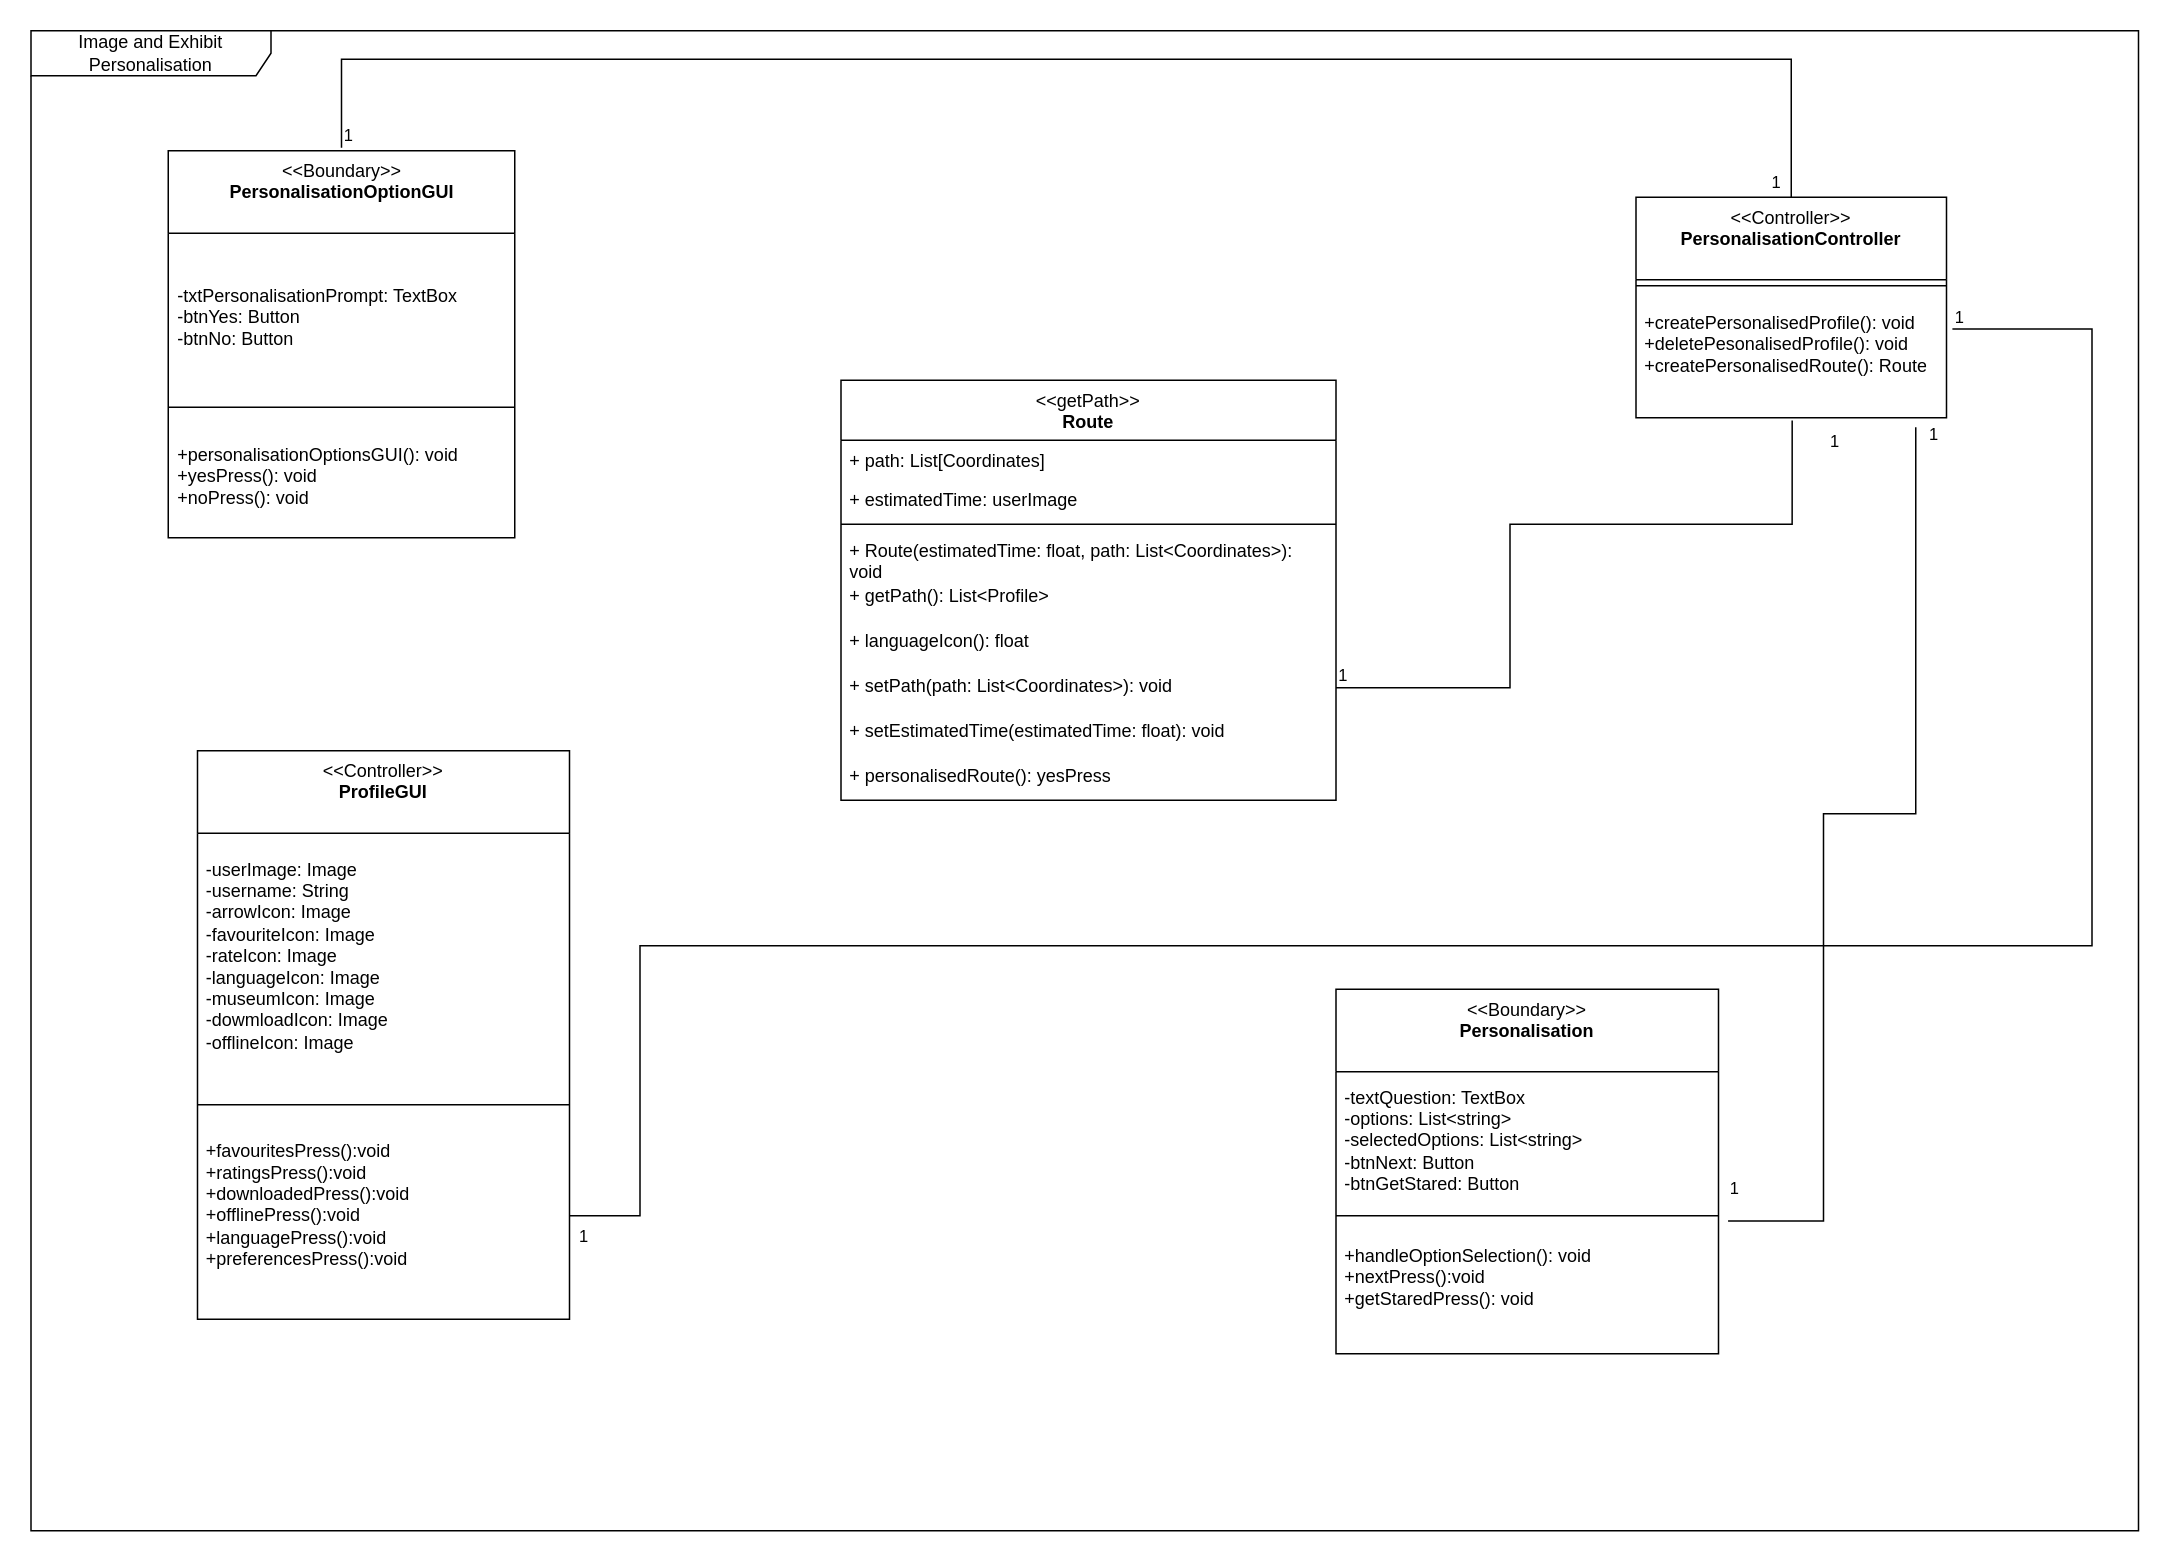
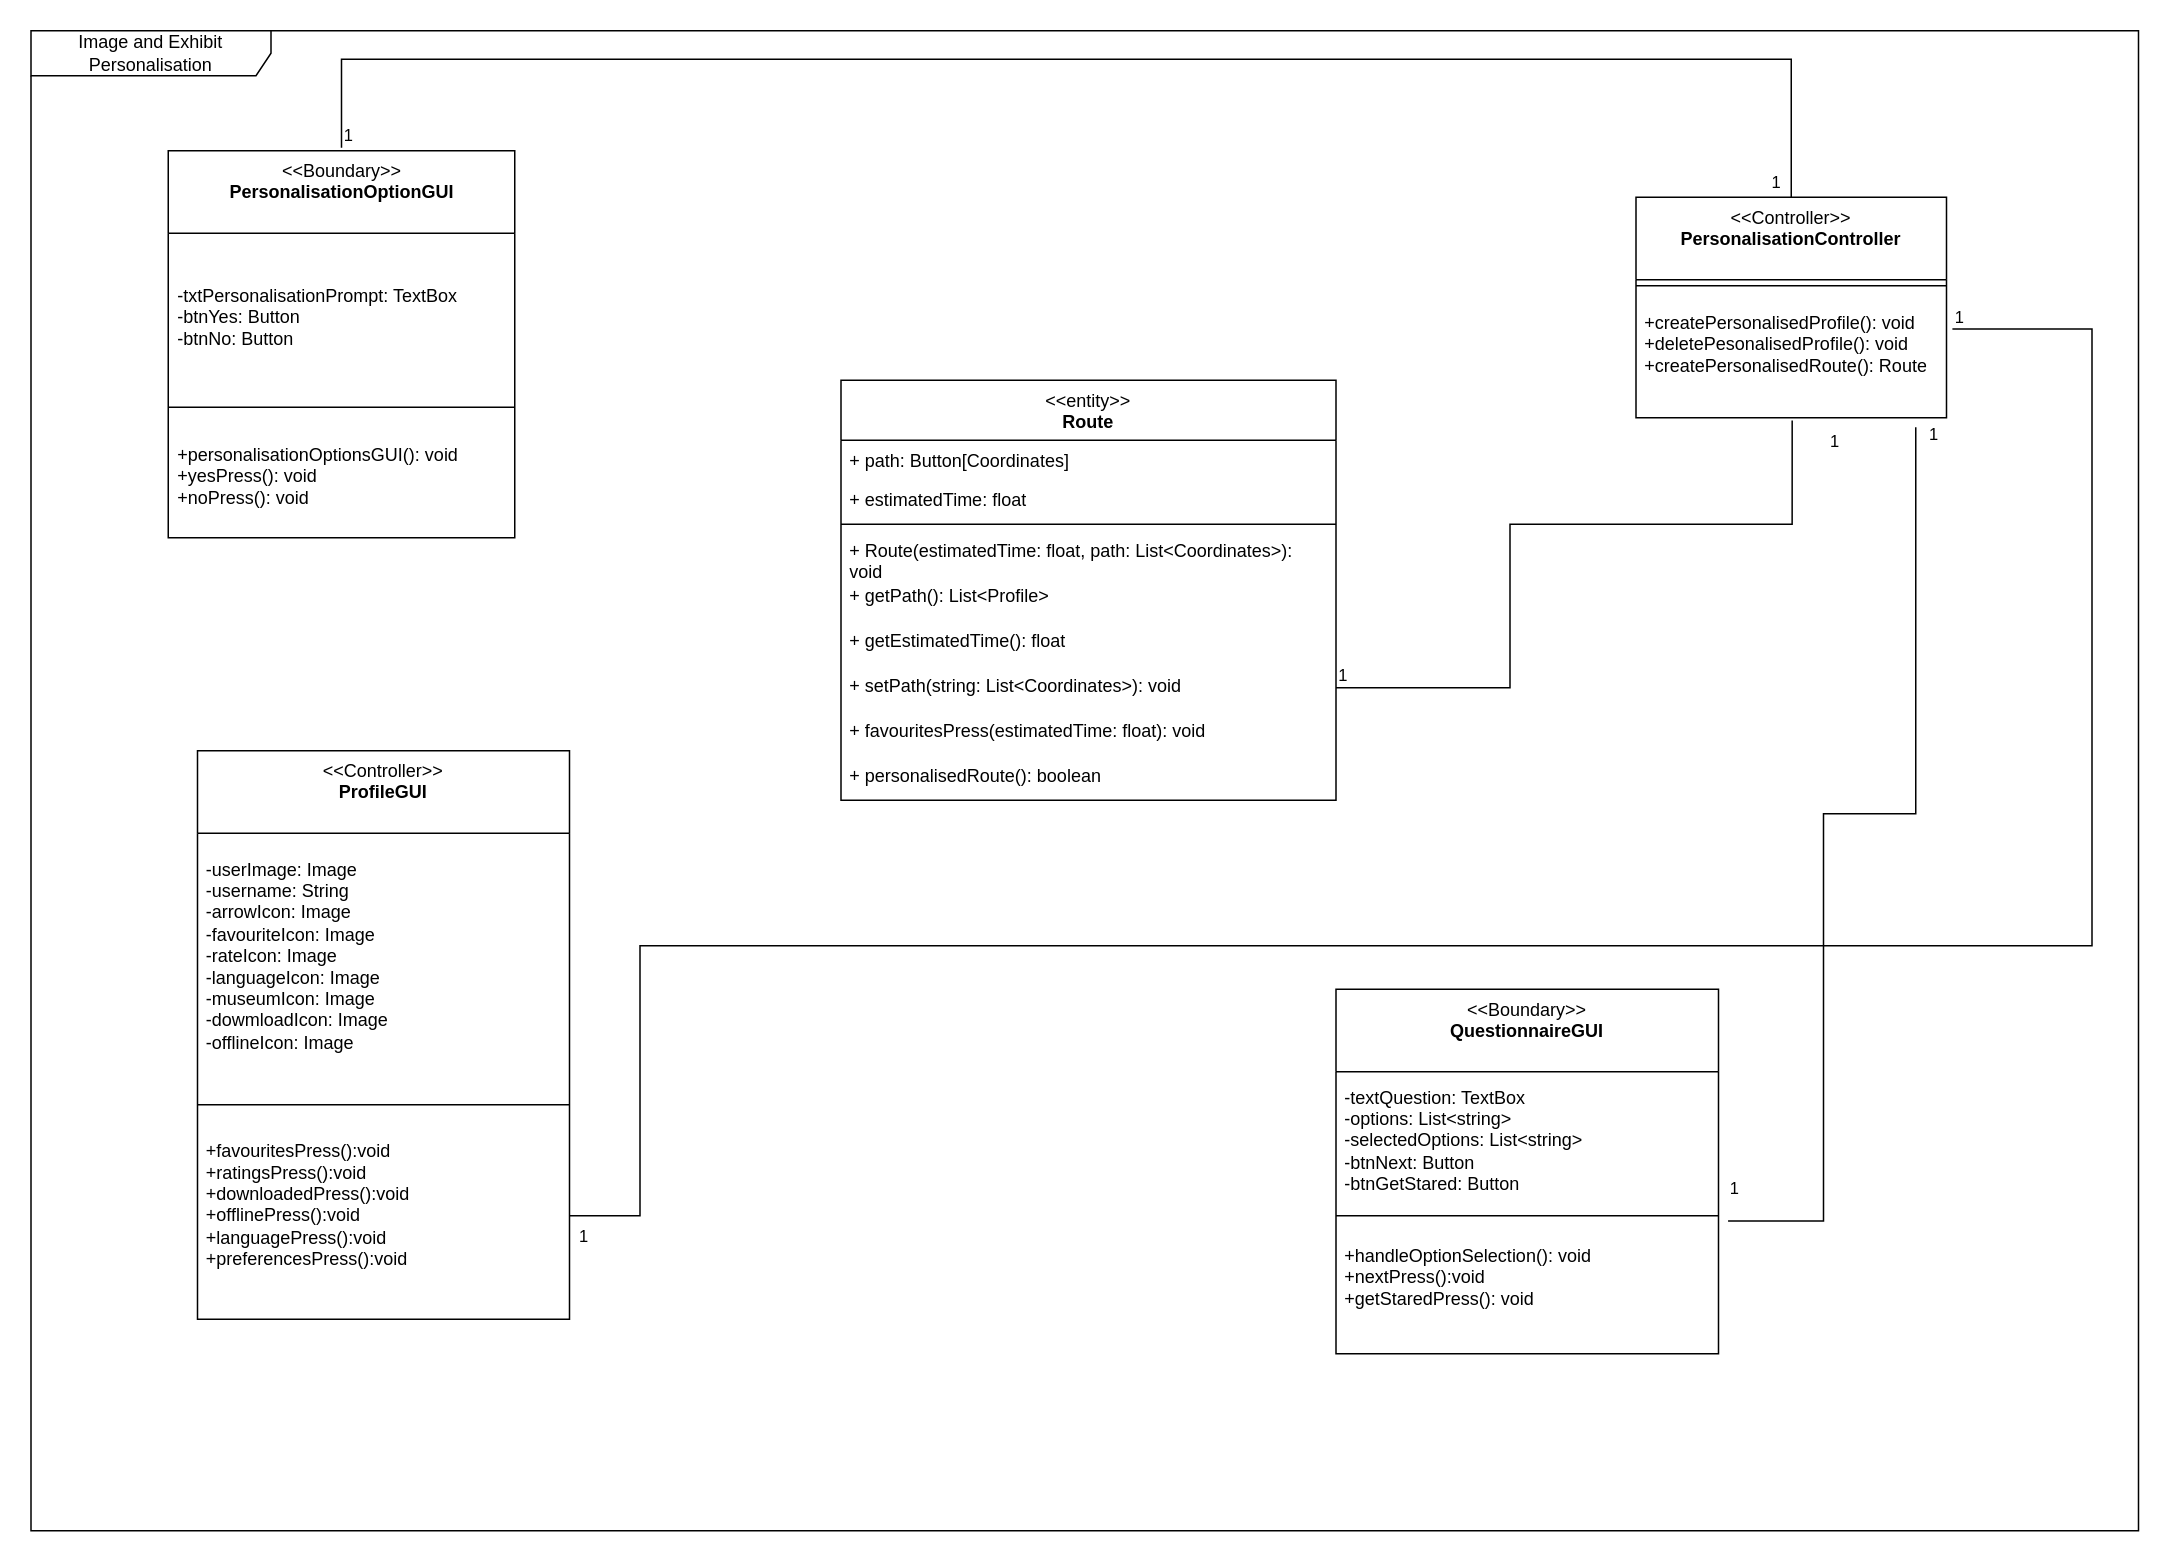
node "<<getPath>> Route": label "<<getPath>> Route" -> "<<entity>> Route"
node "+ path: List[Coordinates]": label "+ path: List[Coordinates]" -> "+ path: Button[Coordinates]"
node "+ estimatedTime: userImage": label "+ estimatedTime: userImage" -> "+ estimatedTime: float"
node "+ languageIcon(): float": label "+ languageIcon(): float" -> "+ getEstimatedTime(): float"
node "+ setPath(path: List<Coordinates>): void": label "+ setPath(path: List<Coordinates>): void" -> "+ setPath(string: List<Coordinates>): void"
node "+ setEstimatedTime(estimatedTime: float): void": label "+ setEstimatedTime(estimatedTime: float): void" -> "+ favouritesPress(estimatedTime: float): void"
node "+ personalisedRoute(): yesPress": label "+ personalisedRoute(): yesPress" -> "+ personalisedRoute(): boolean"
node "<<Boundary>> Personalisation": label "<<Boundary>> Personalisation" -> "<<Boundary>> QuestionnaireGUI"
